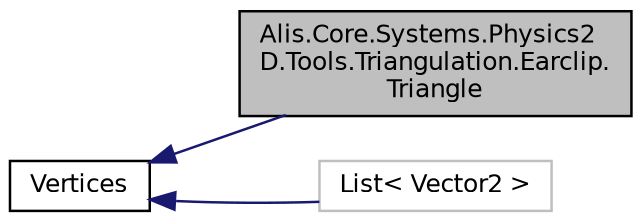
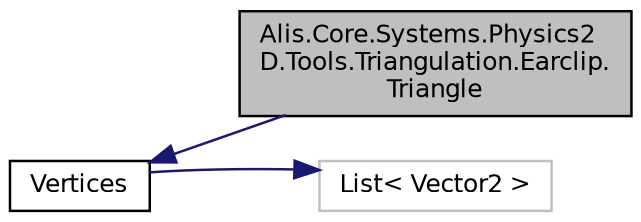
edge "List< Vector2 >" -> "Vertices": reversed
